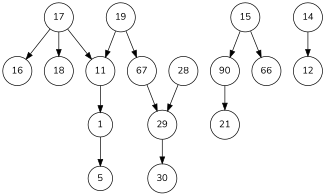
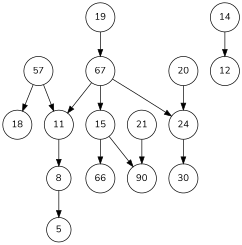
node "17": label "17" -> "57"
edge "19" -> "11": now "67" -> "11"
node "16": removed
node "28": label "28" -> "20"
edge "67" -> "15": added
edge "90" -> "21": reversed
node "1": label "1" -> "8"
node "29": label "29" -> "24"
